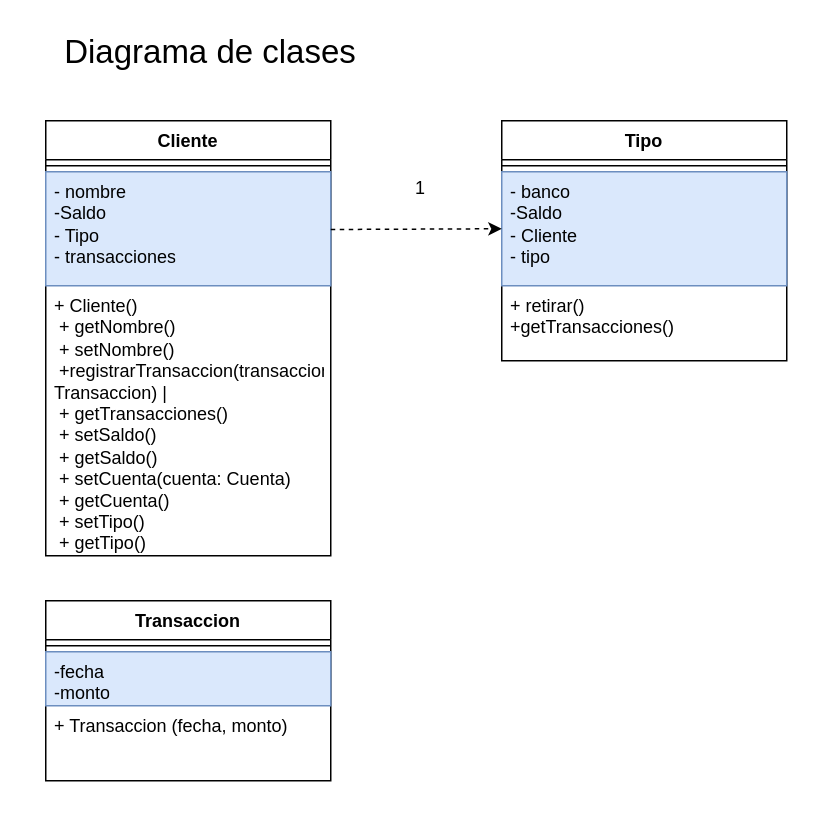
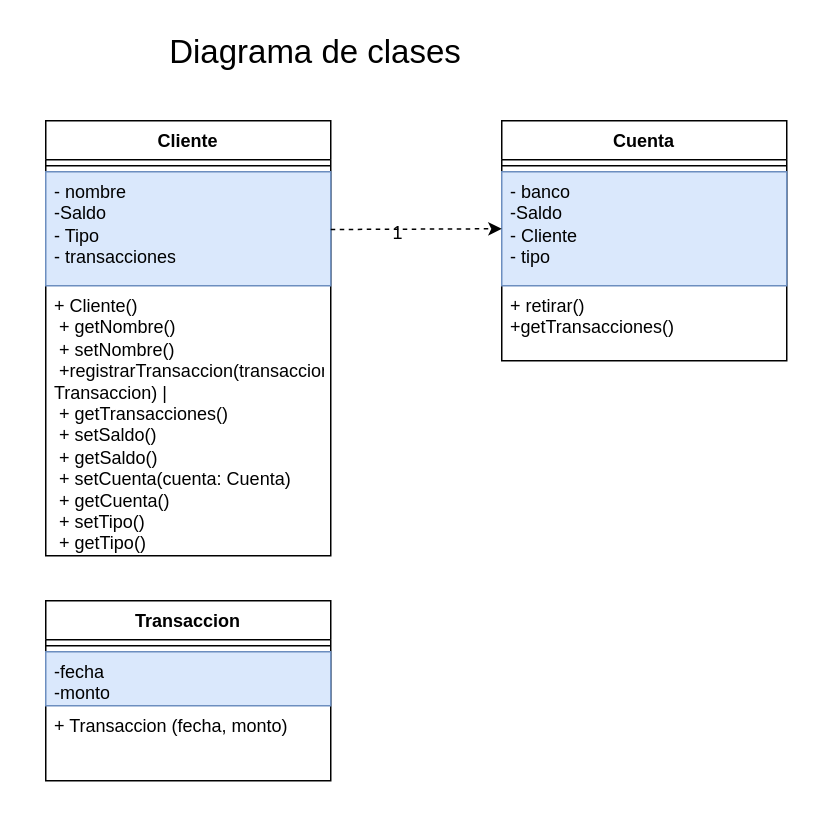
node "Diagrama de clases": moved (211, 53) -> (316, 53)
node "Tipo": label "Tipo" -> "Cuenta"
node "1": moved (421, 188) -> (398, 233)
